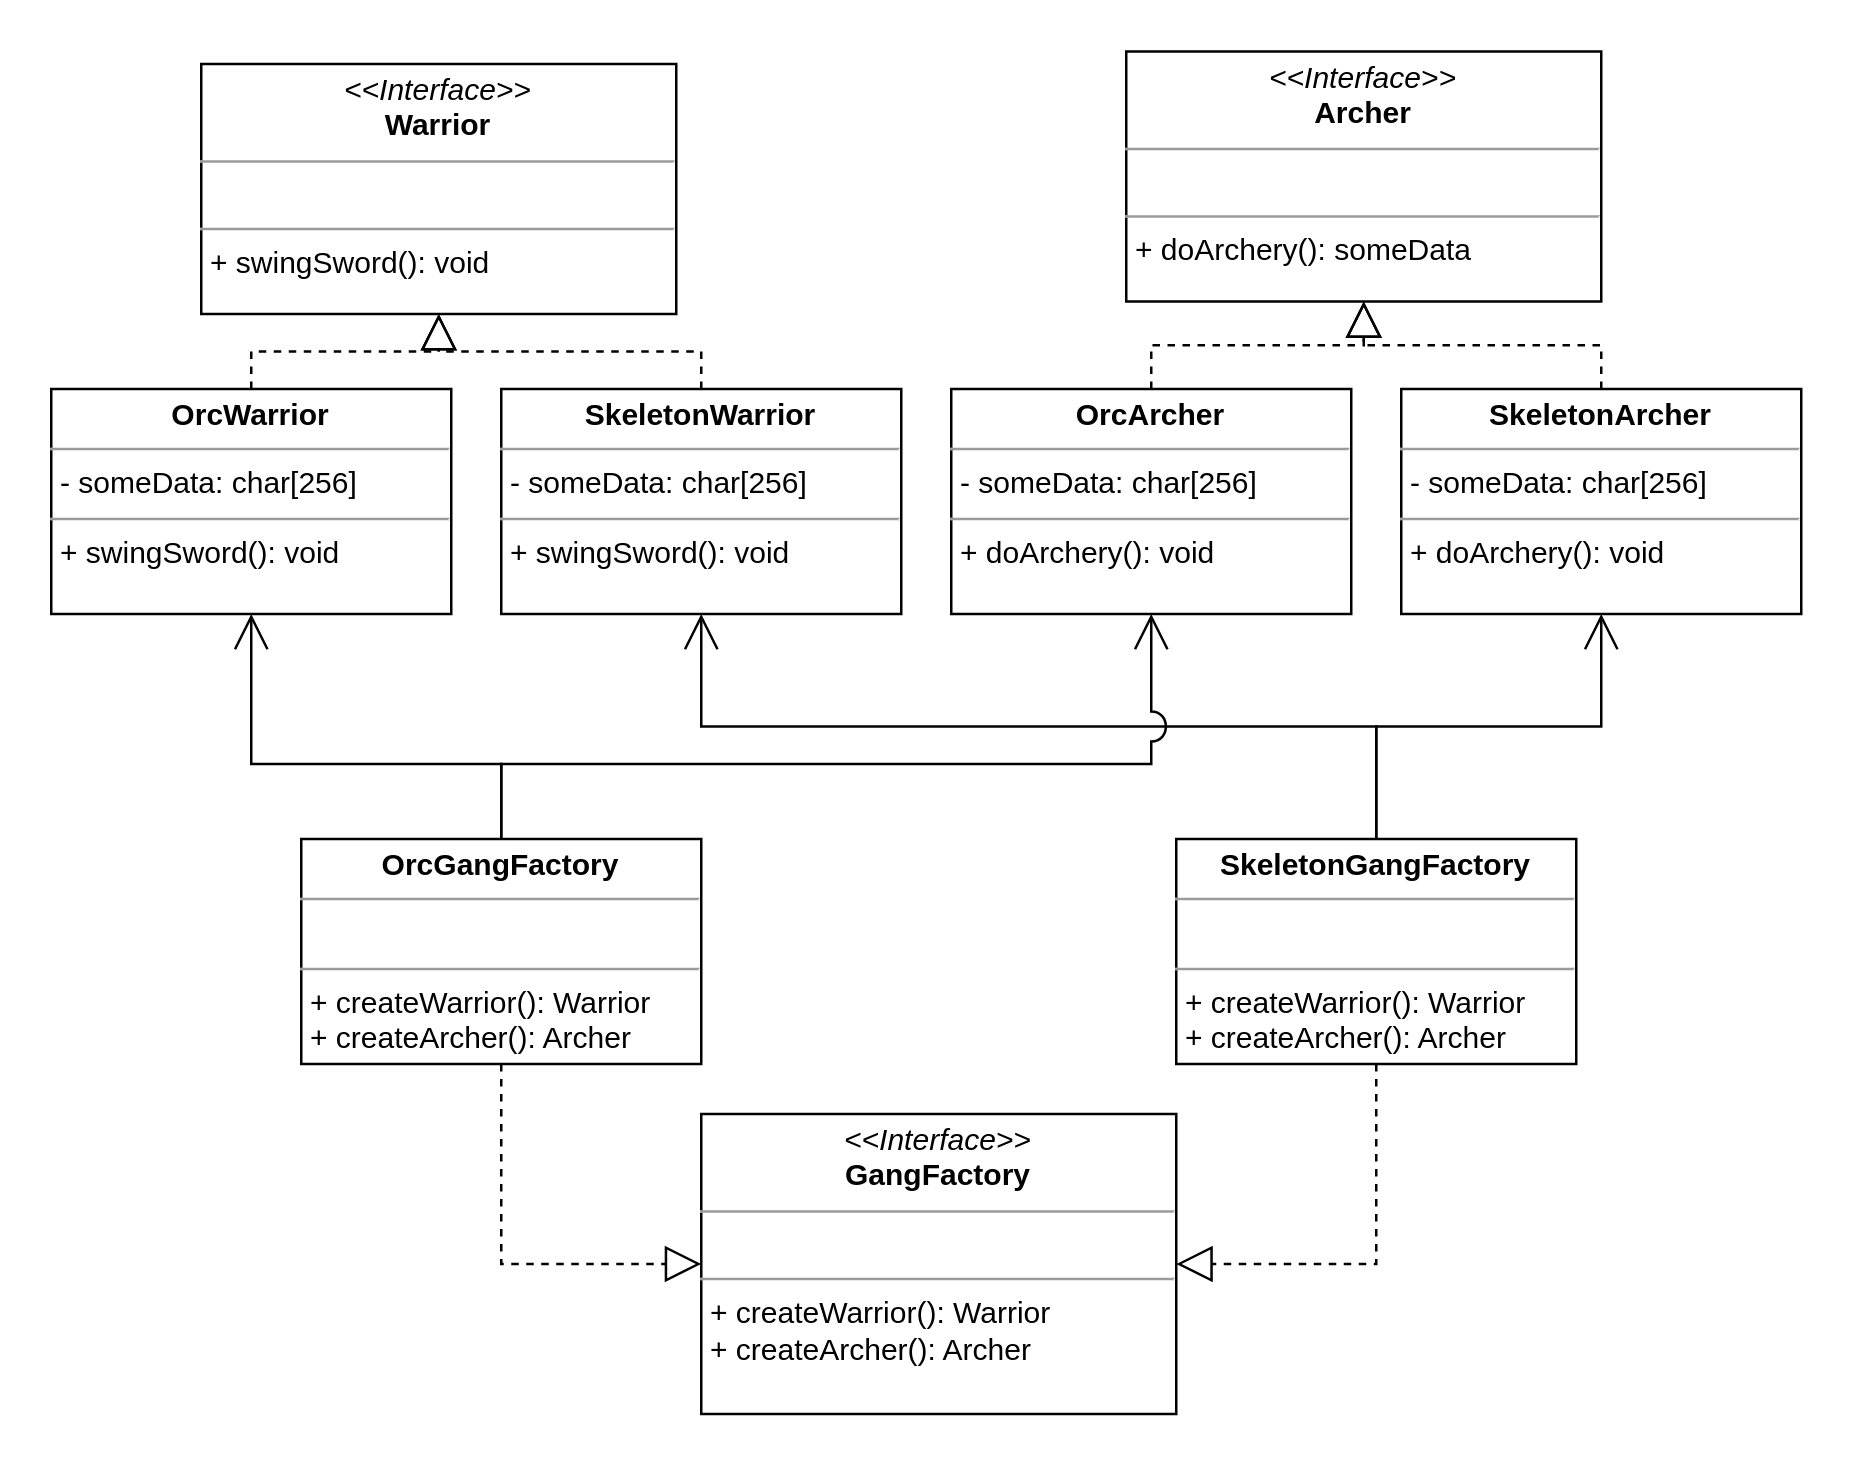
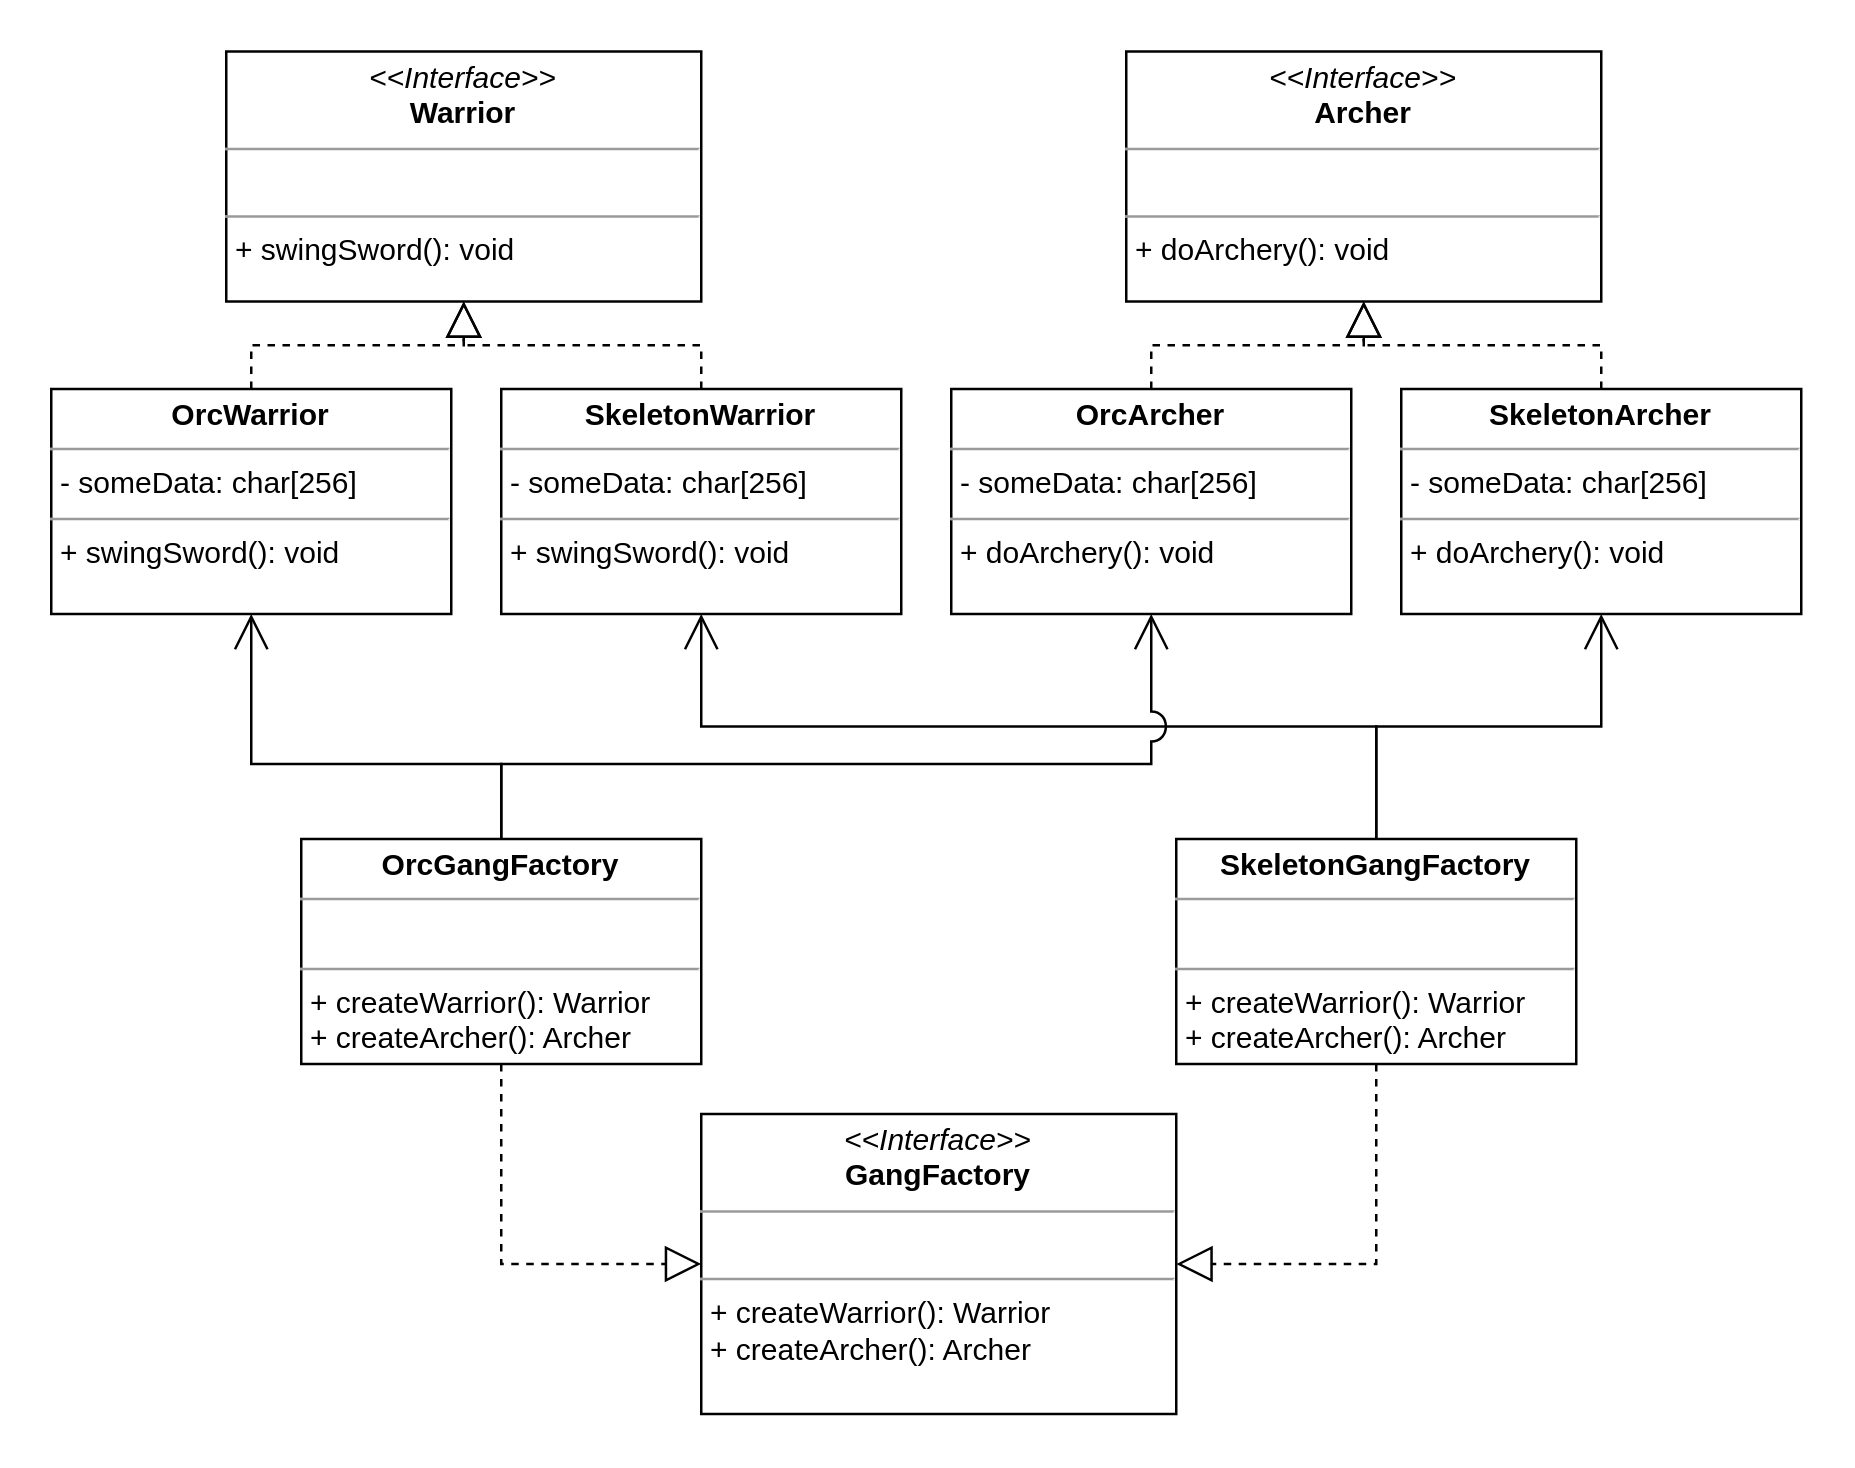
node "<<Interface>> Archer + doArchery(): someData": label "<<Interface>> Archer + doArchery(): someData" -> "<<Interface>> Archer + doArchery(): void"
node "<<Interface>> Warrior + swingSword(): void": moved (439, 189) -> (464, 176)
